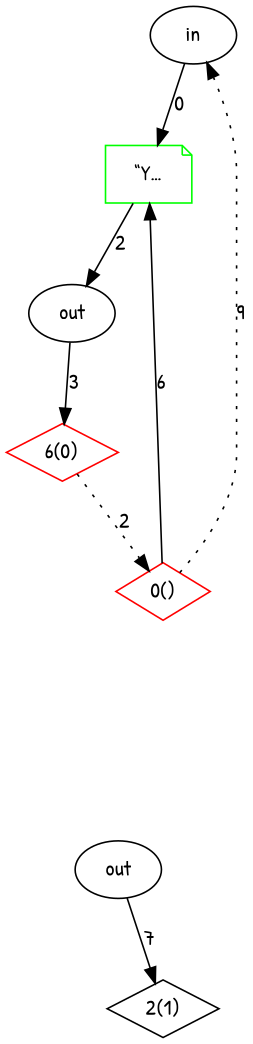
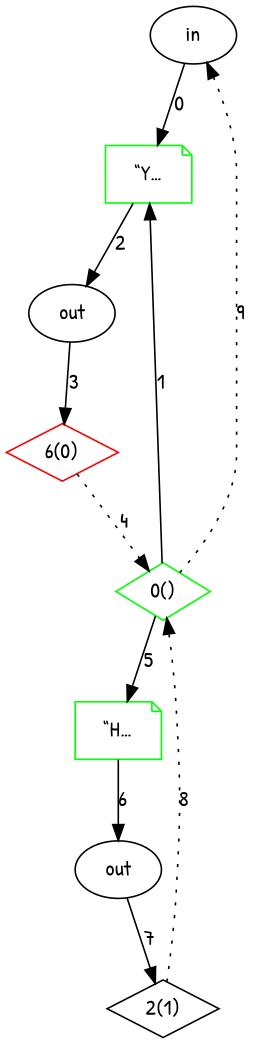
edge "0()" -> "“Y…": label "6" -> "1"
edge "6(0)" -> "0()": label "2" -> "4"
node "0()": color red -> green
node "“H…": added
edge "2(1)" -> "0()": added, label "8"
